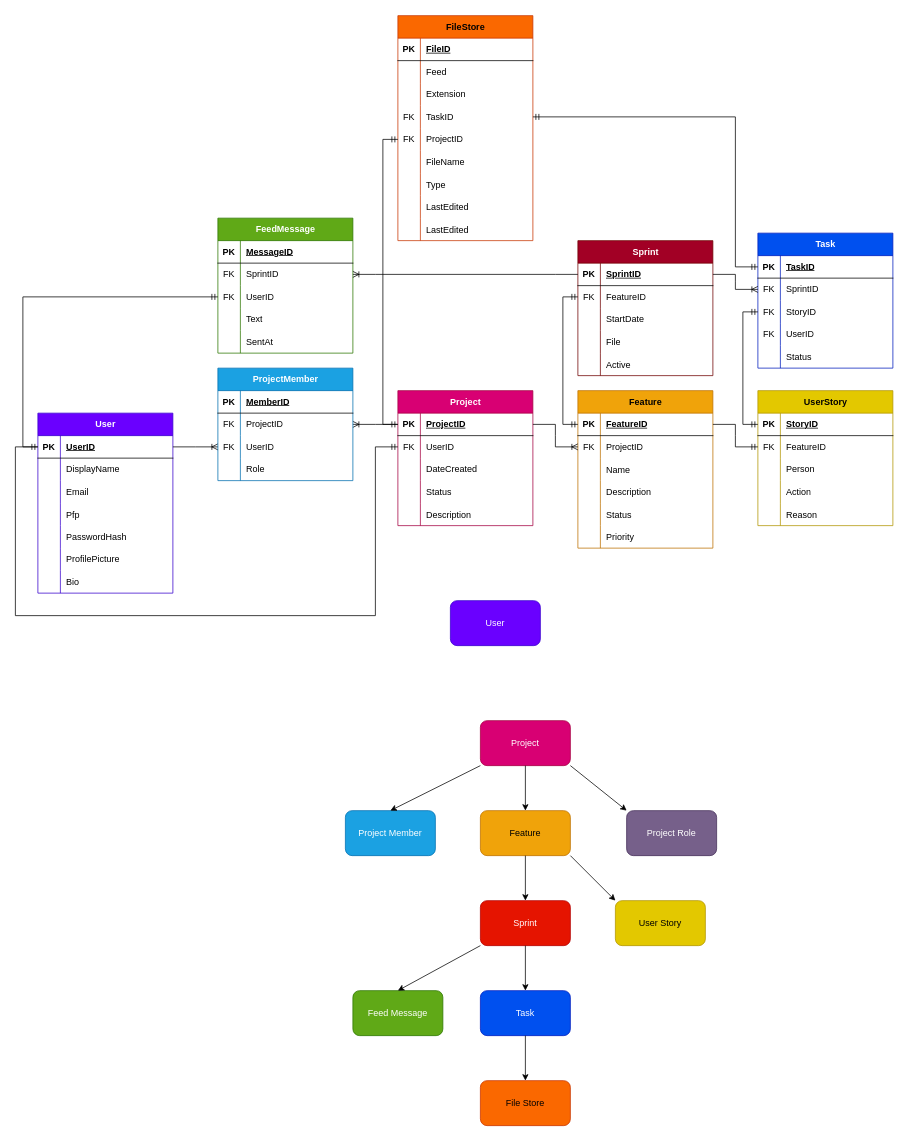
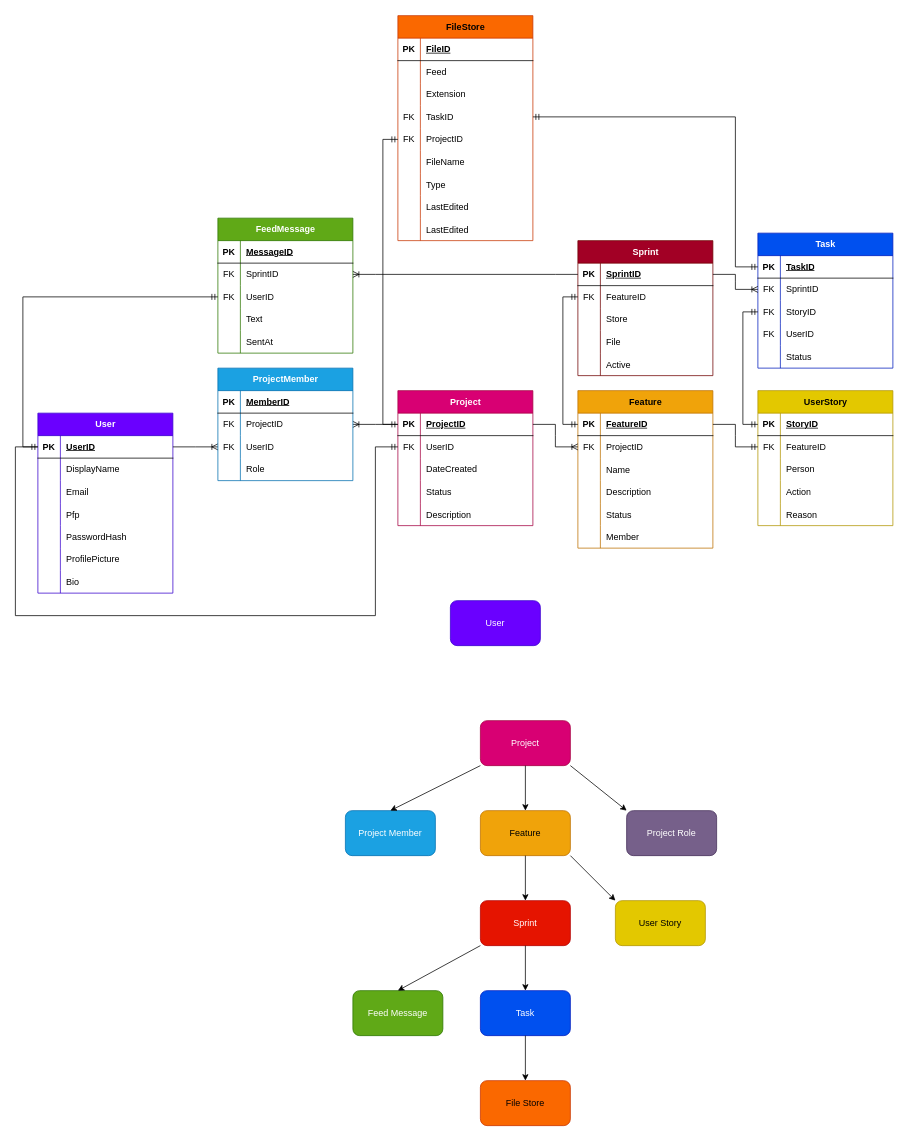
node "StartDate": label "StartDate" -> "Store"
node "Priority": label "Priority" -> "Member"
